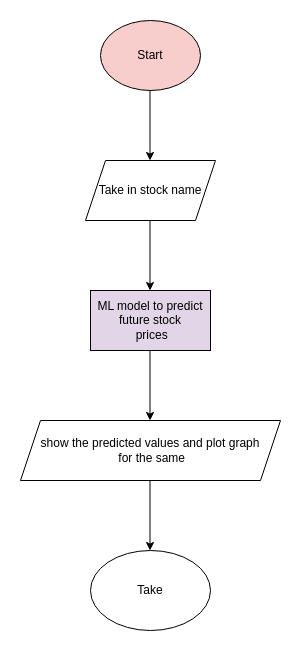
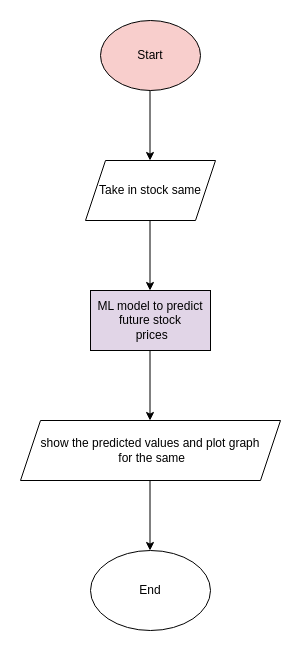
node "Take in stock name": label "Take in stock name" -> "Take in stock same"
node "Take": label "Take" -> "End"
